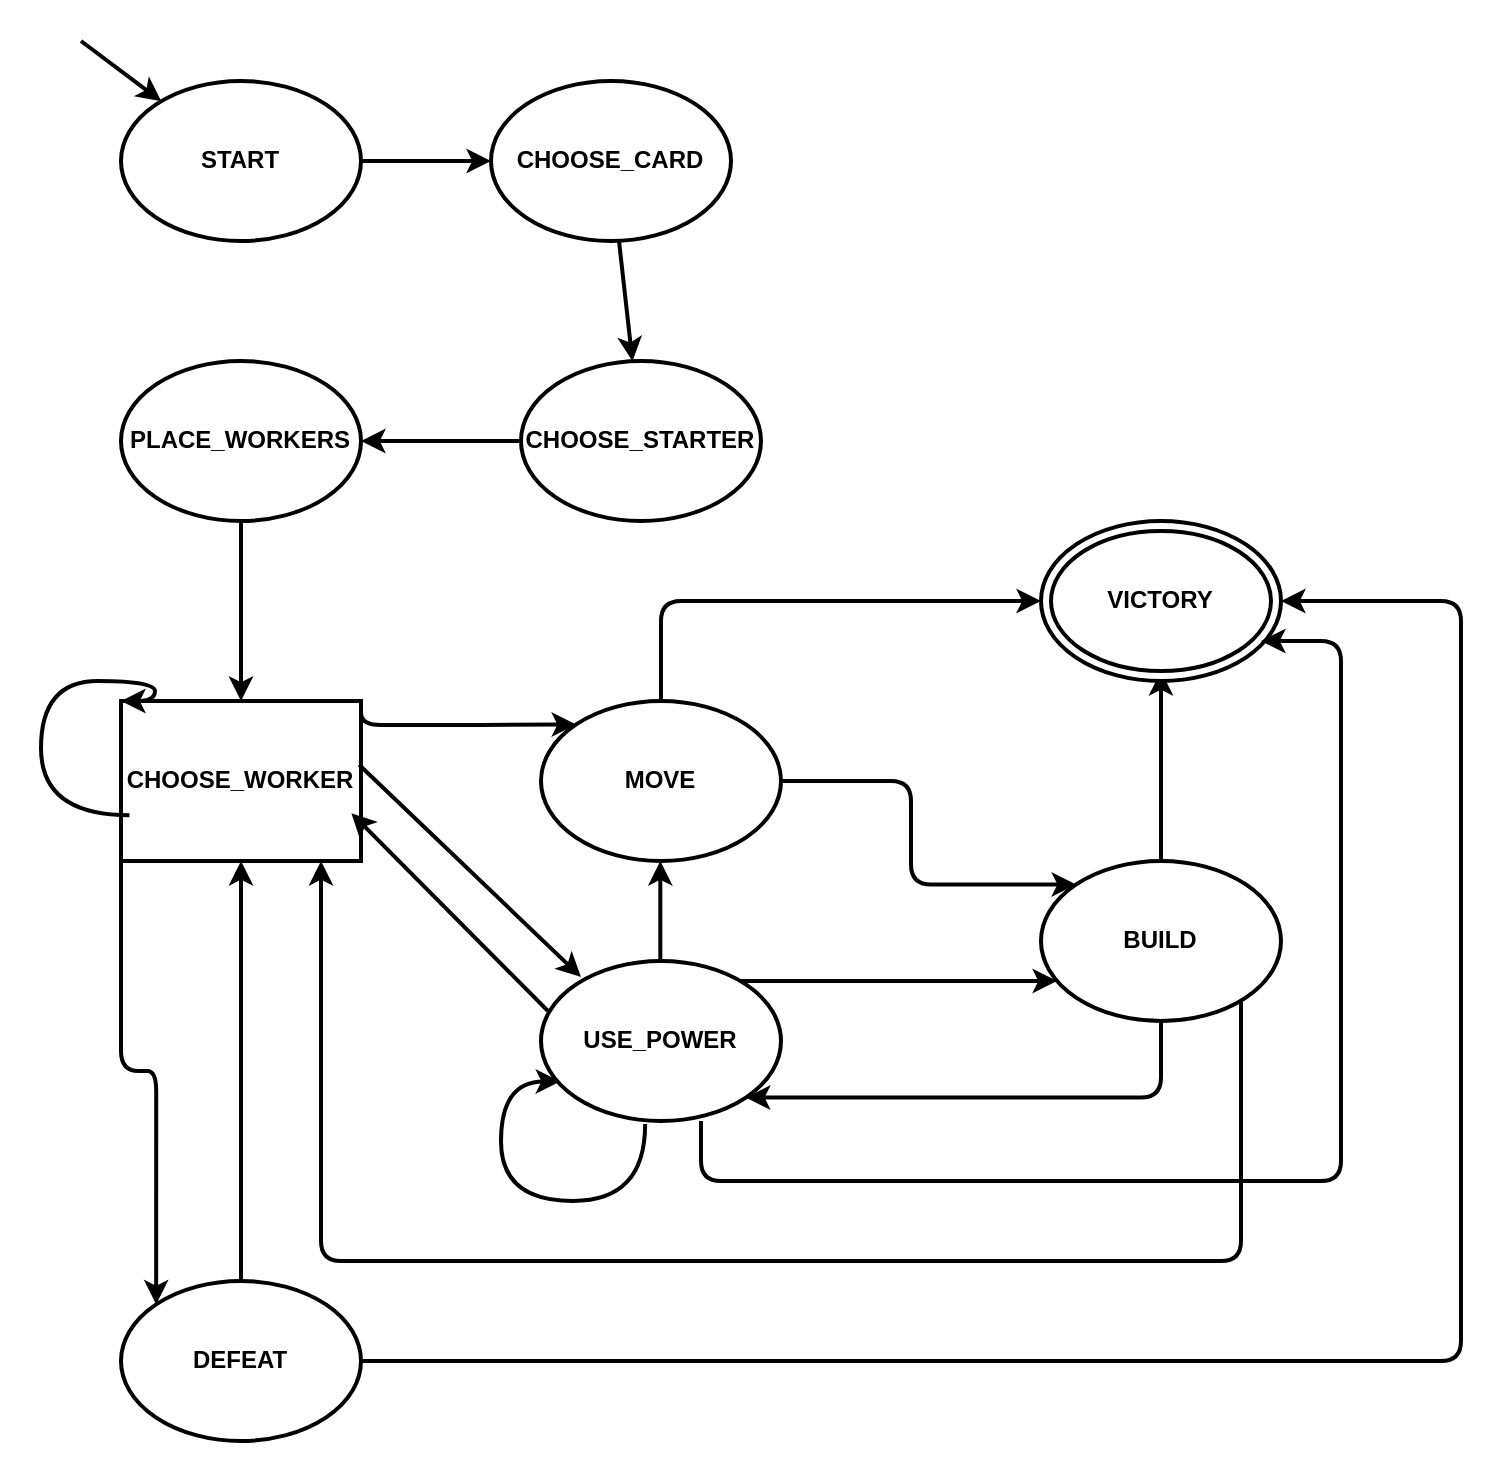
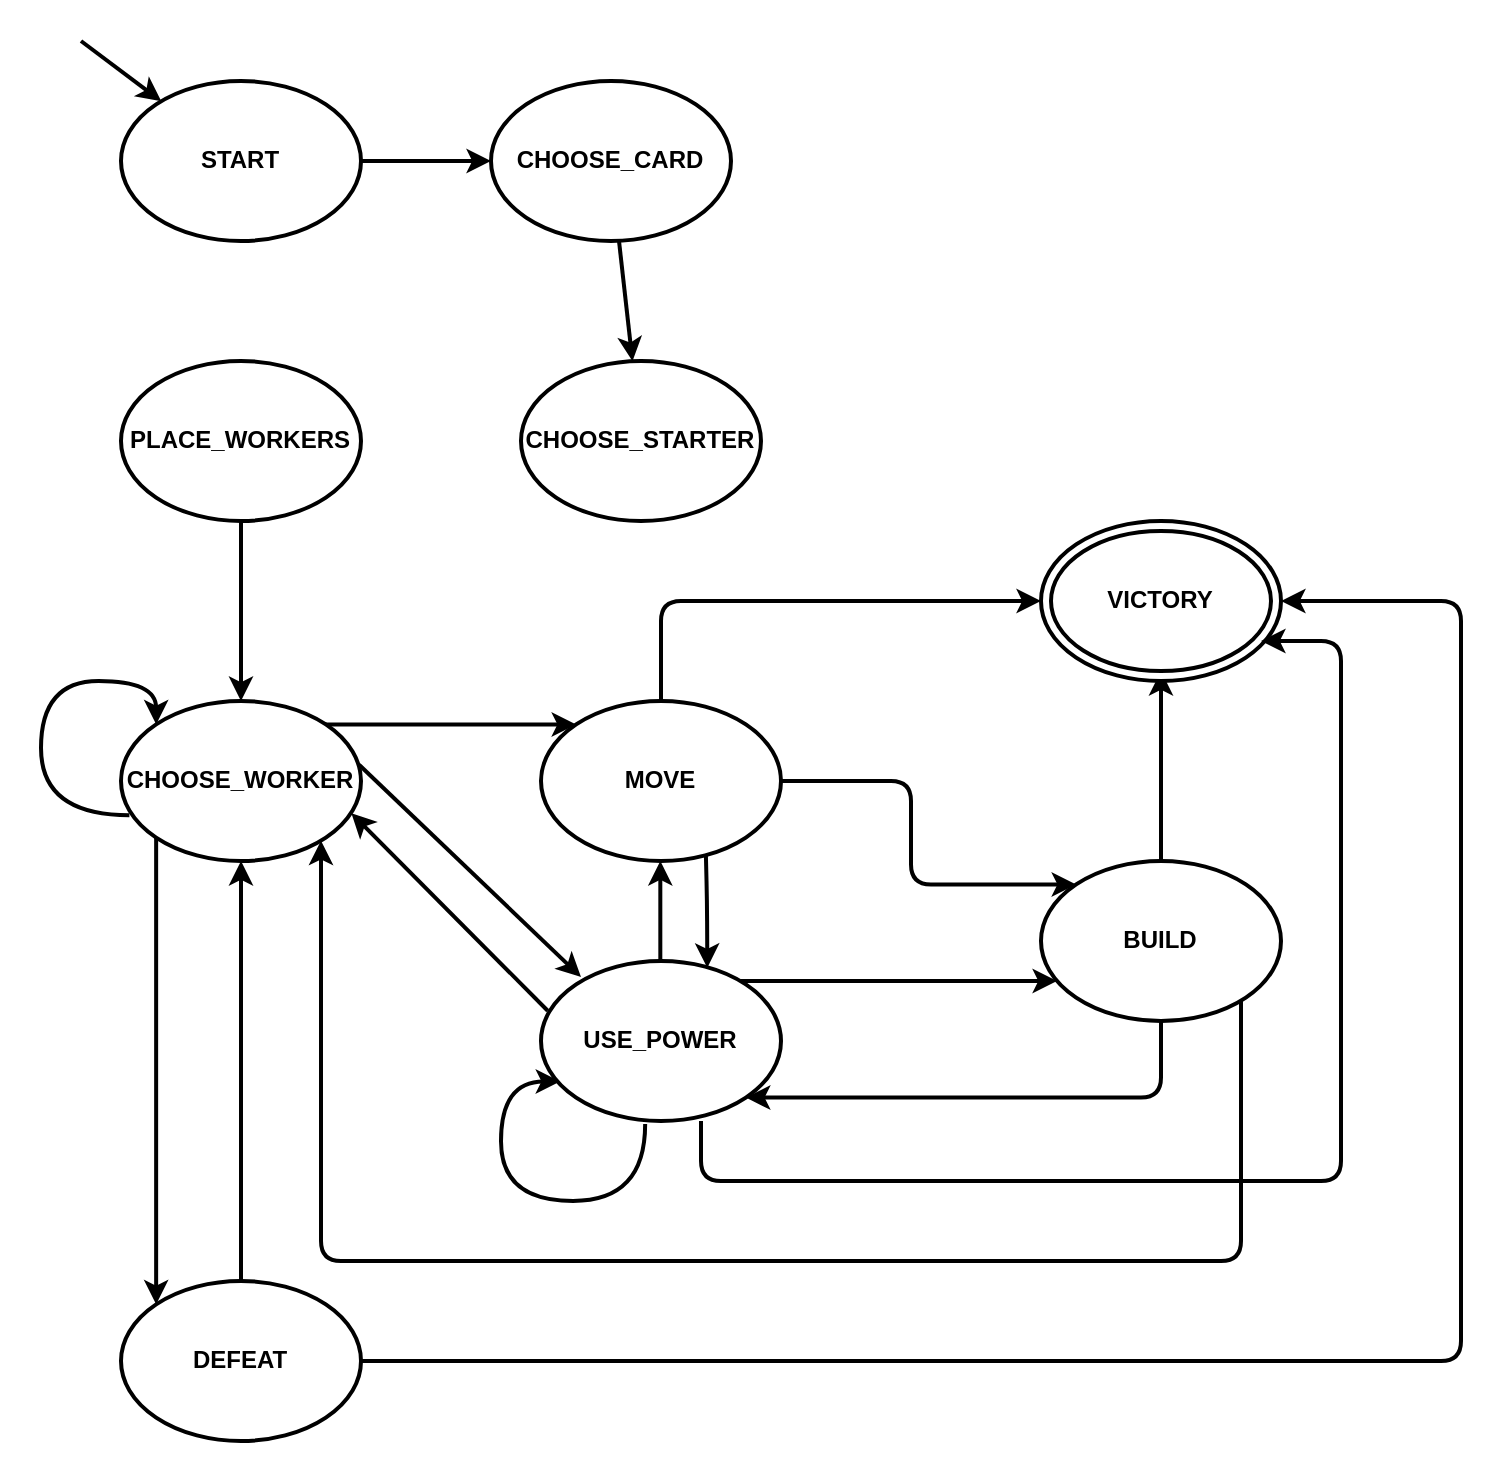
edge "CHOOSE_STARTER" -> "PLACE_WORKERS": removed
node "CHOOSE_WORKER": shape rectangle -> ellipse
edge "MOVE" -> "USE_POWER": added
